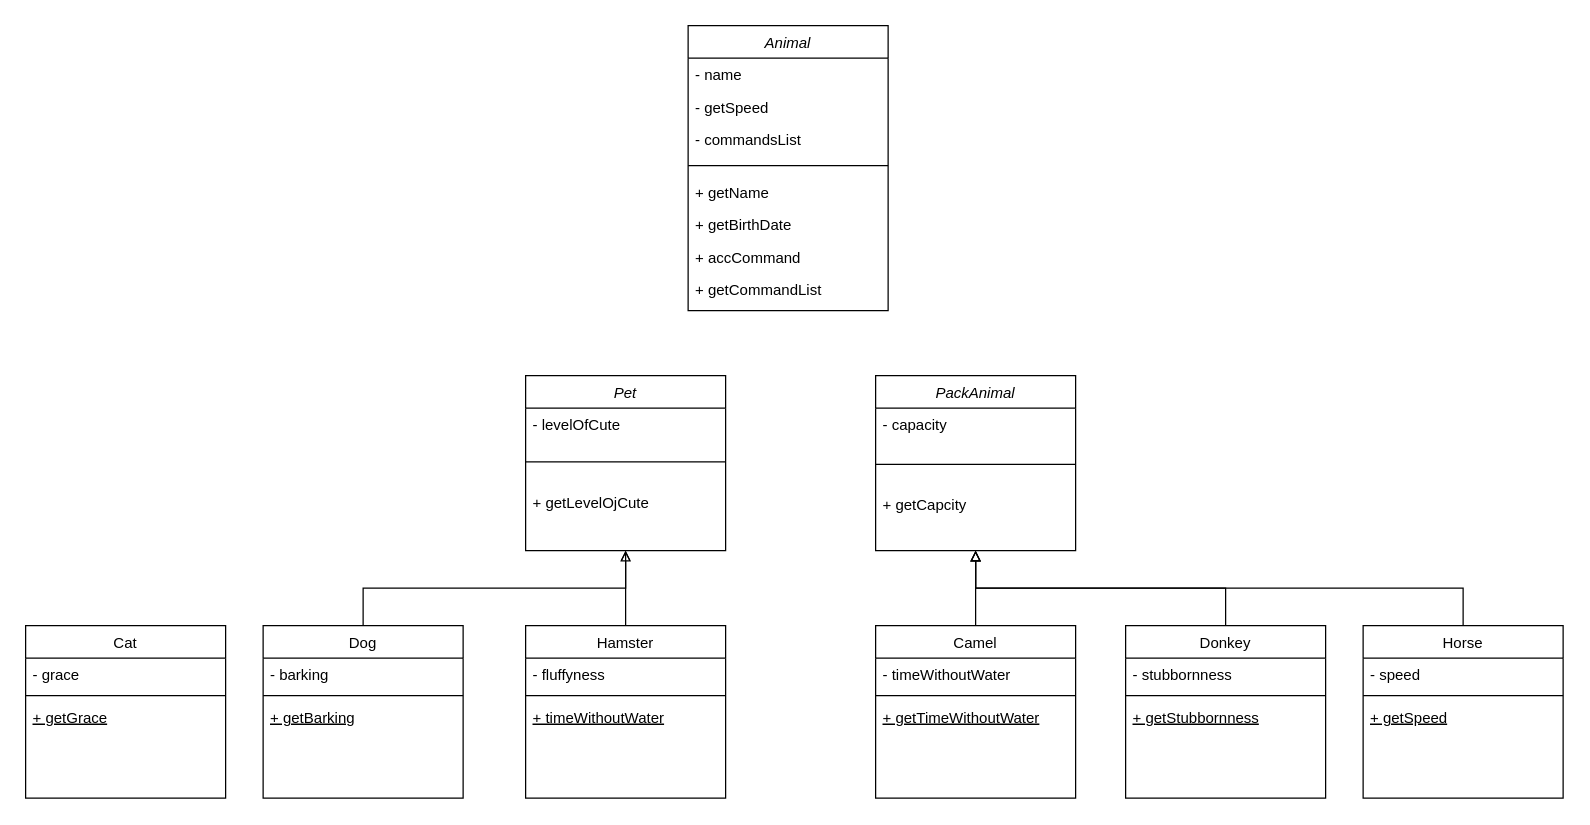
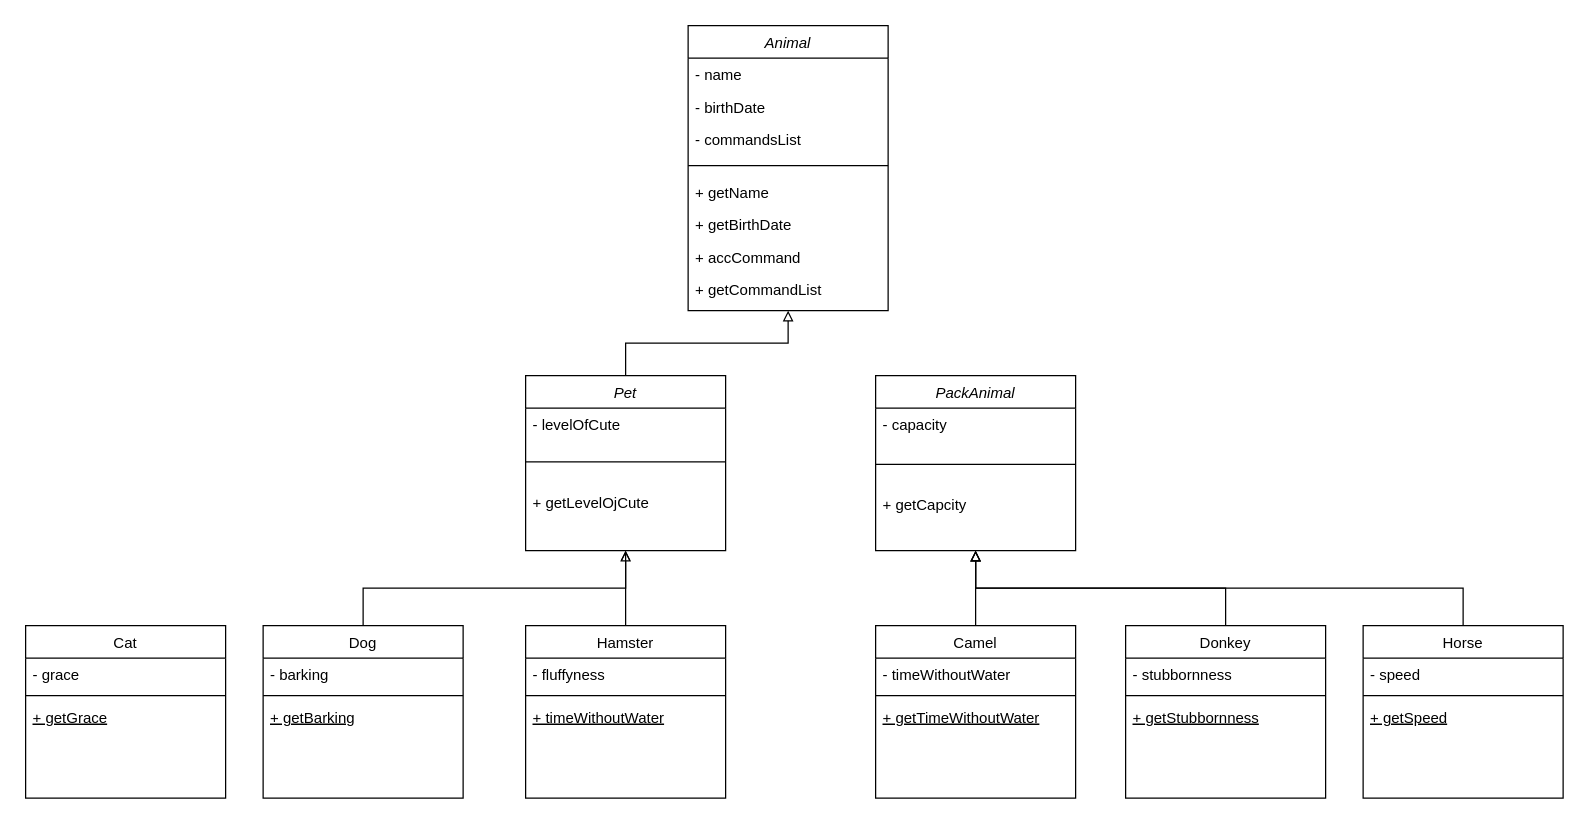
node "- getSpeed": label "- getSpeed" -> "- birthDate"
edge "Pet" -> "Animal": added
